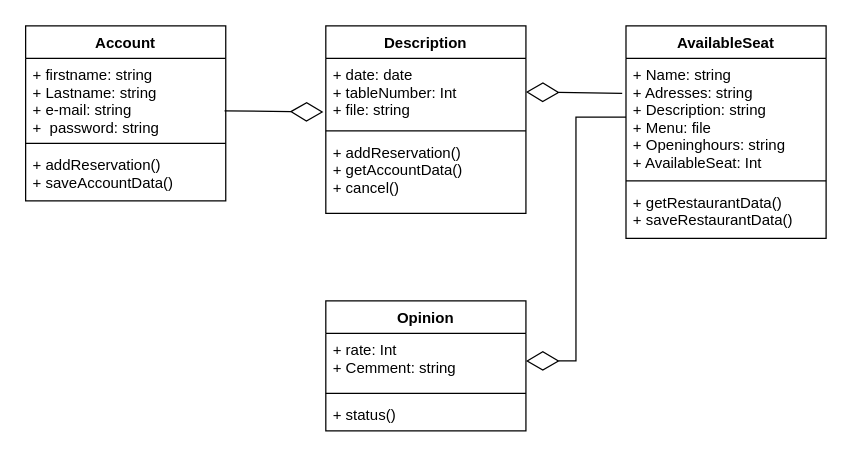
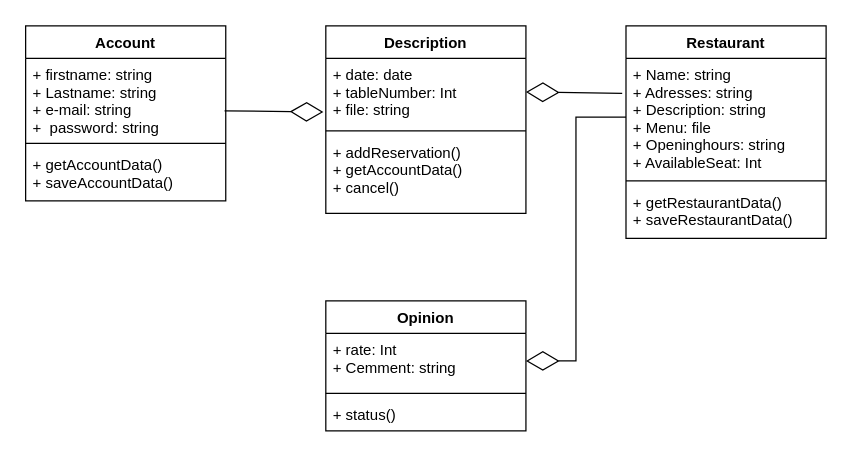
node "AvailableSeat": label "AvailableSeat" -> "Restaurant"
node "+ addReservation() + saveAccountData()": label "+ addReservation() + saveAccountData()" -> "+ getAccountData() + saveAccountData()"
